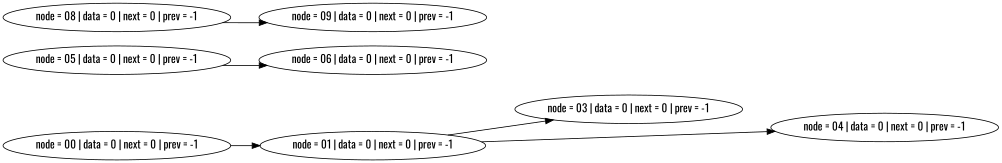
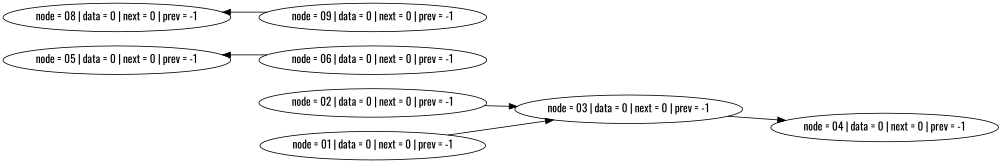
edge "node = 08 | data = 0 | next = 0 | prev = -1" -> "node = 09 | data = 0 | next = 0 | prev = -1": reversed
edge "node = 05 | data = 0 | next = 0 | prev = -1" -> "node = 06 | data = 0 | next = 0 | prev = -1": reversed
node "node = 02 | data = 0 | next = 0 | prev = -1": added
edge "node = 01 | data = 0 | next = 0 | prev = -1" -> "node = 04 | data = 0 | next = 0 | prev = -1": now "node = 03 | data = 0 | next = 0 | prev = -1" -> "node = 04 | data = 0 | next = 0 | prev = -1"
node "node = 00 | data = 0 | next = 0 | prev = -1": removed
